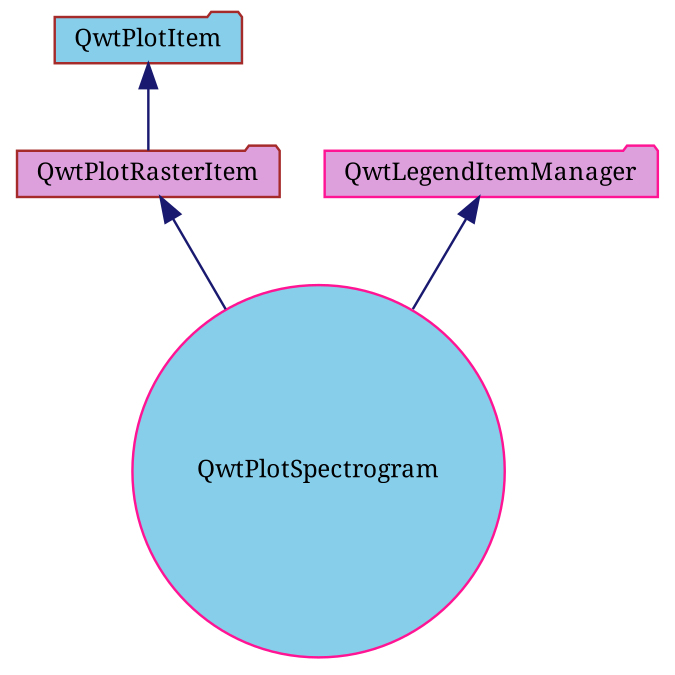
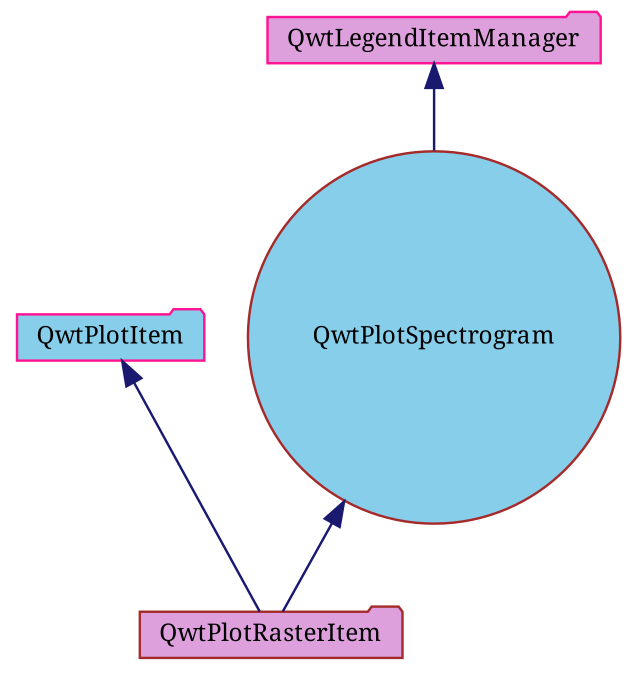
node "QwtPlotItem": color brown -> deeppink
edge "QwtPlotSpectrogram" -> "QwtPlotRasterItem": reversed
node "QwtPlotSpectrogram": color deeppink -> brown
